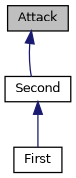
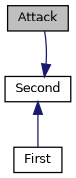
edge "Second" -> "Attack": reversed
